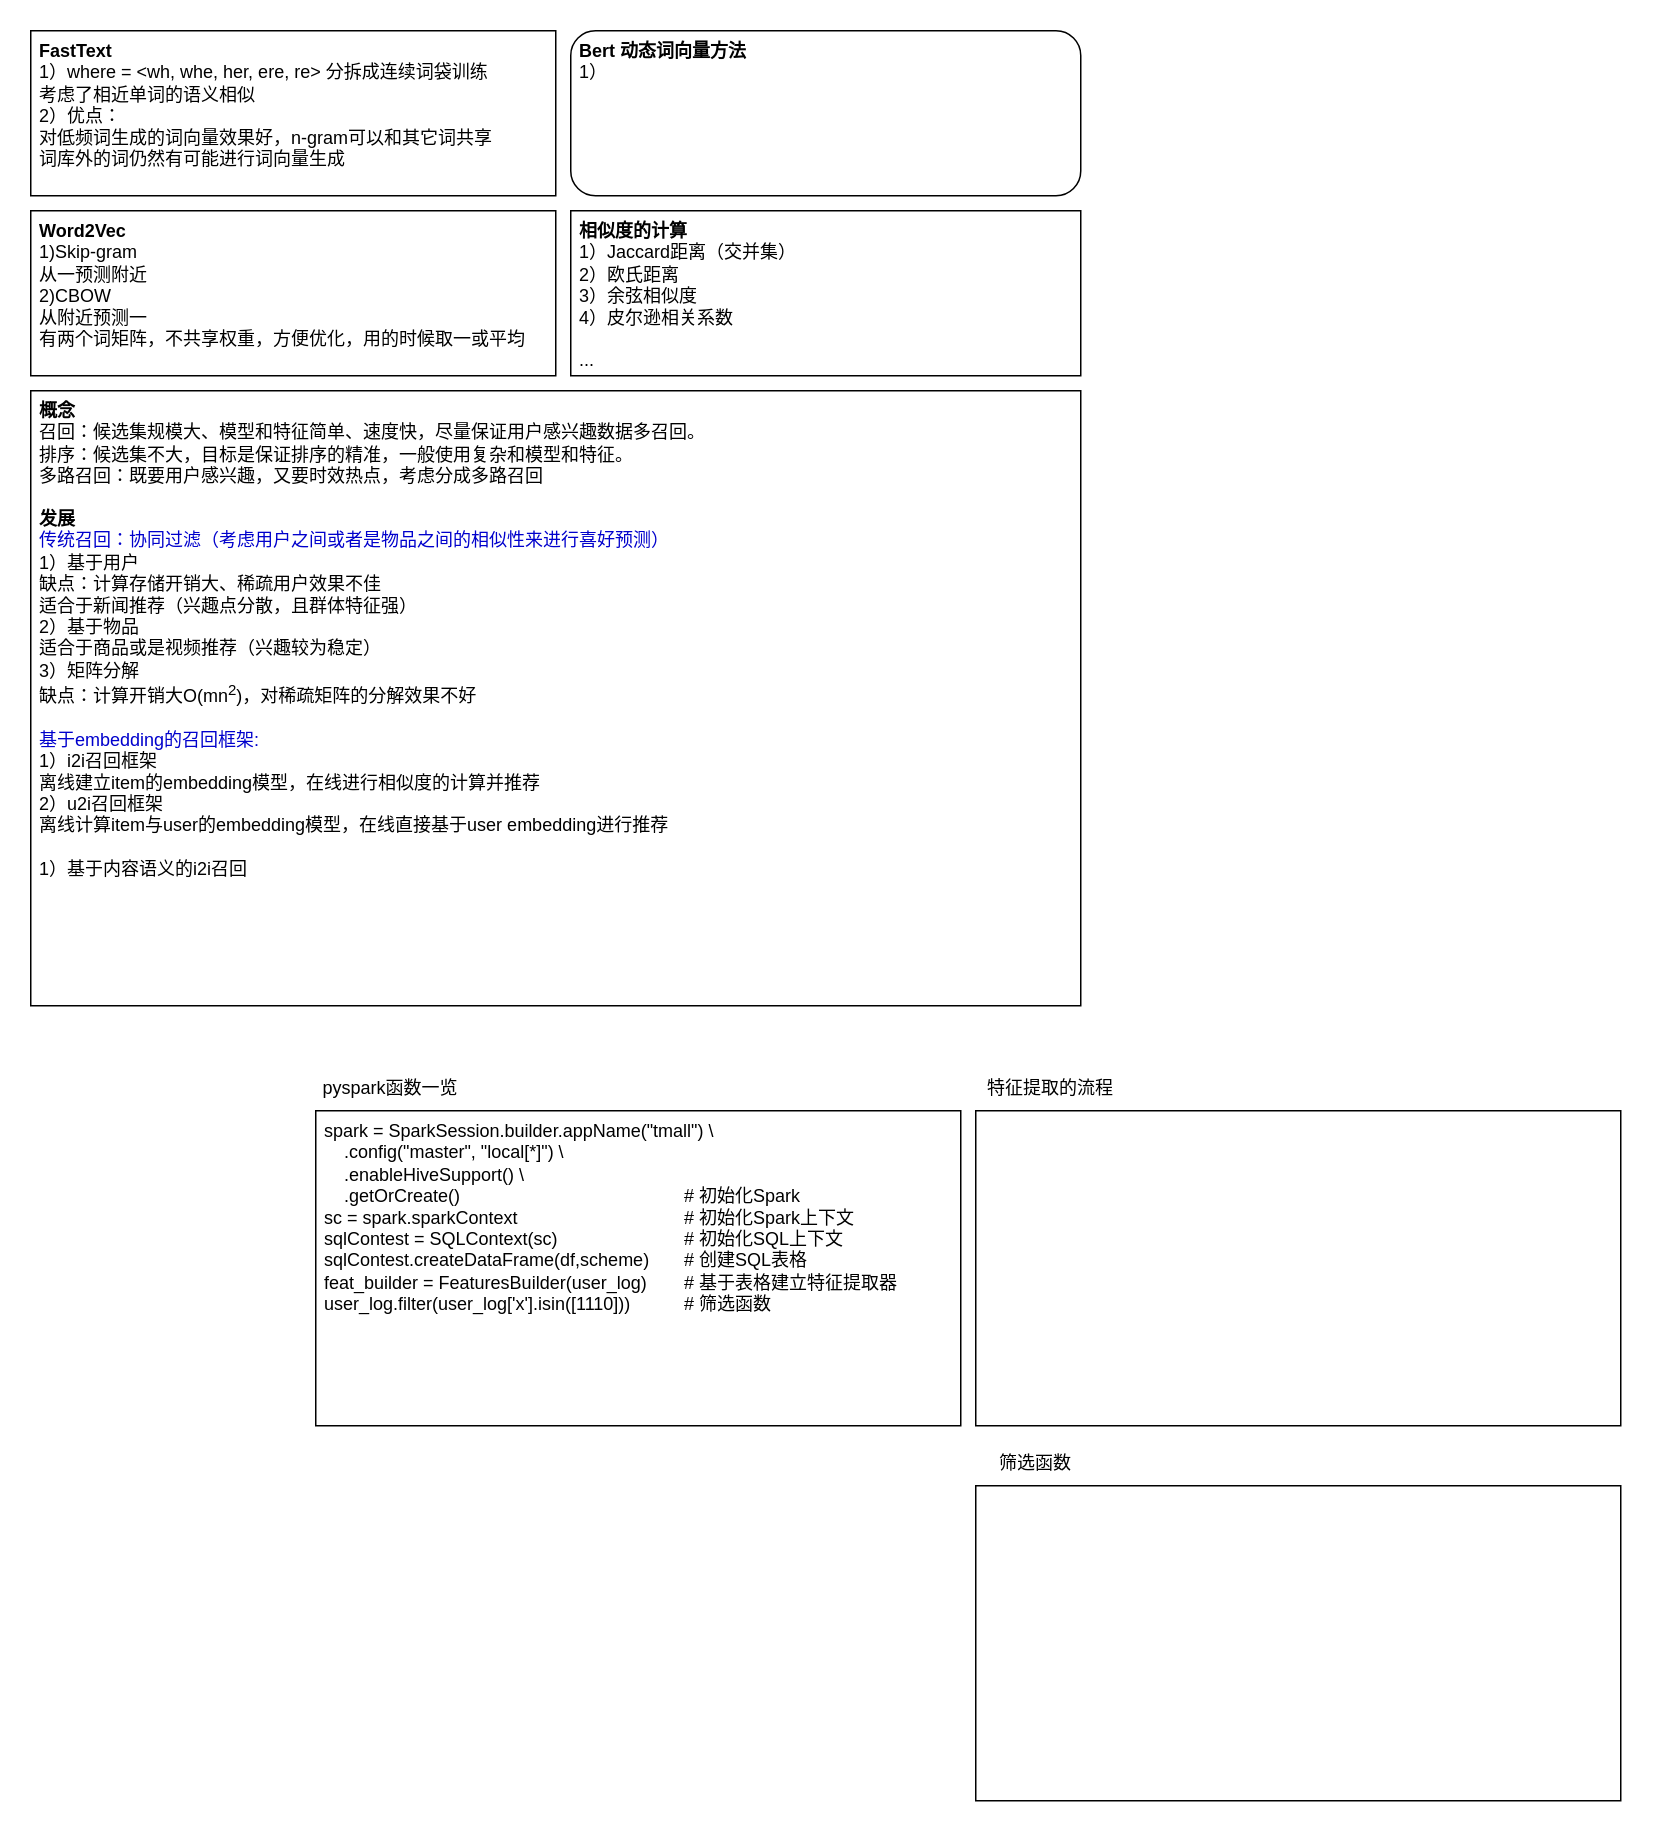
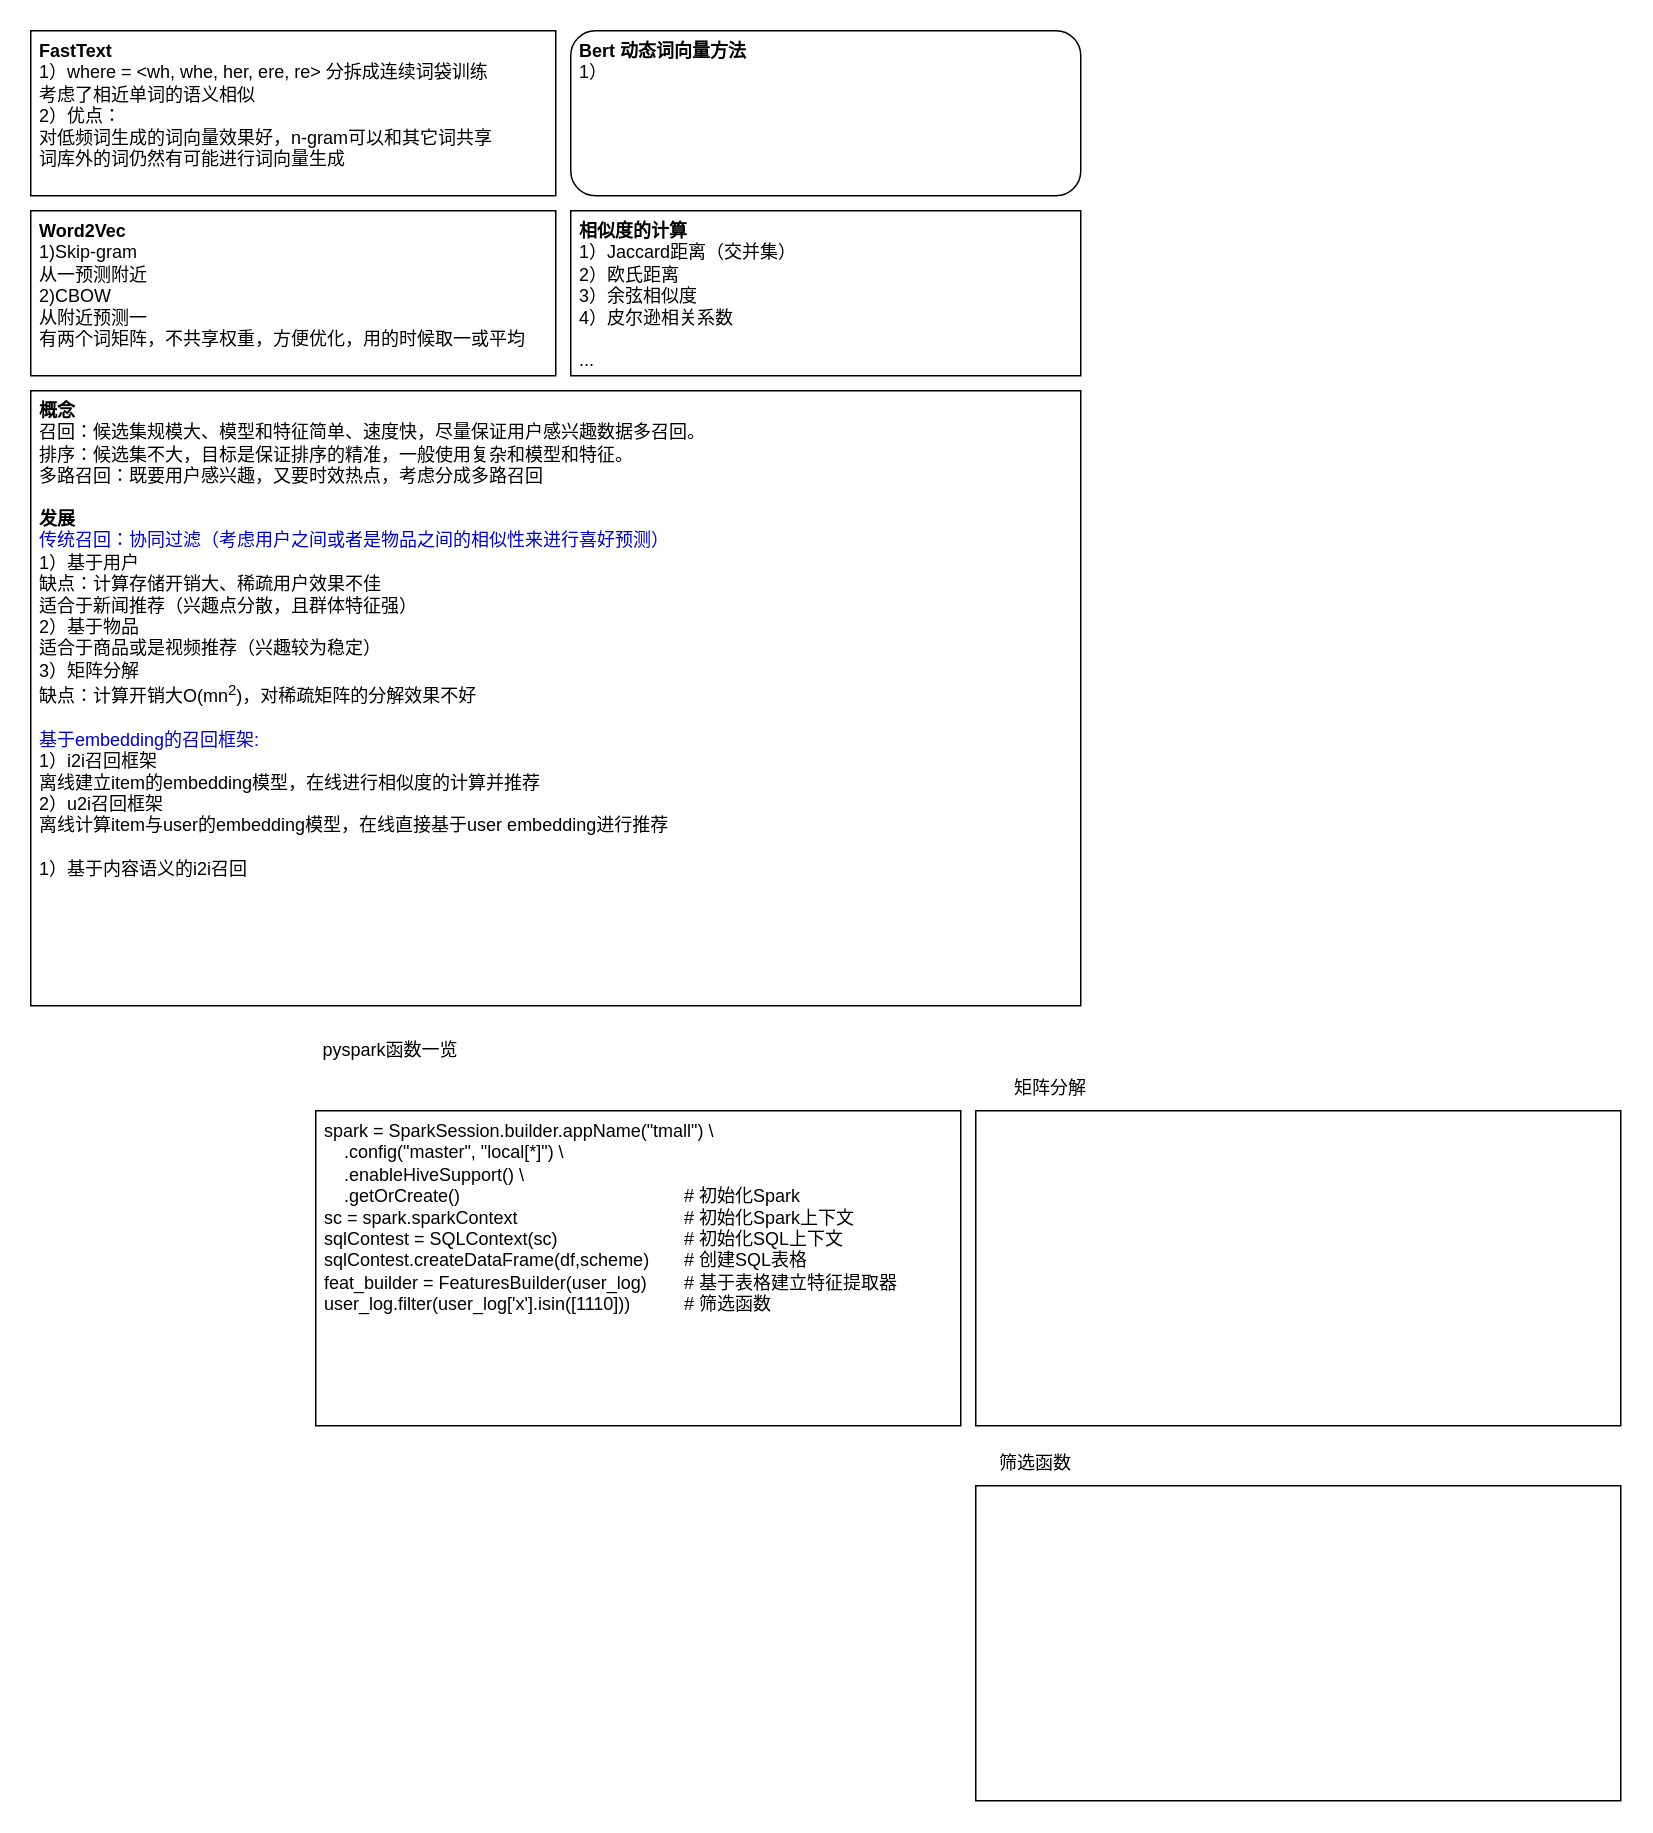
node "pyspark函数一览": moved (391, 1088) -> (391, 1051)
node "特征提取的流程": label "特征提取的流程" -> "矩阵分解"
